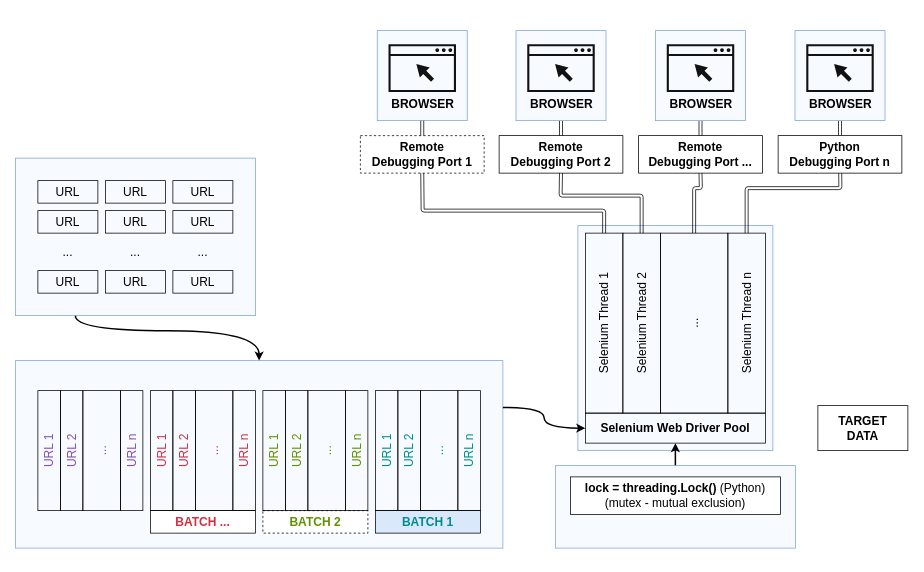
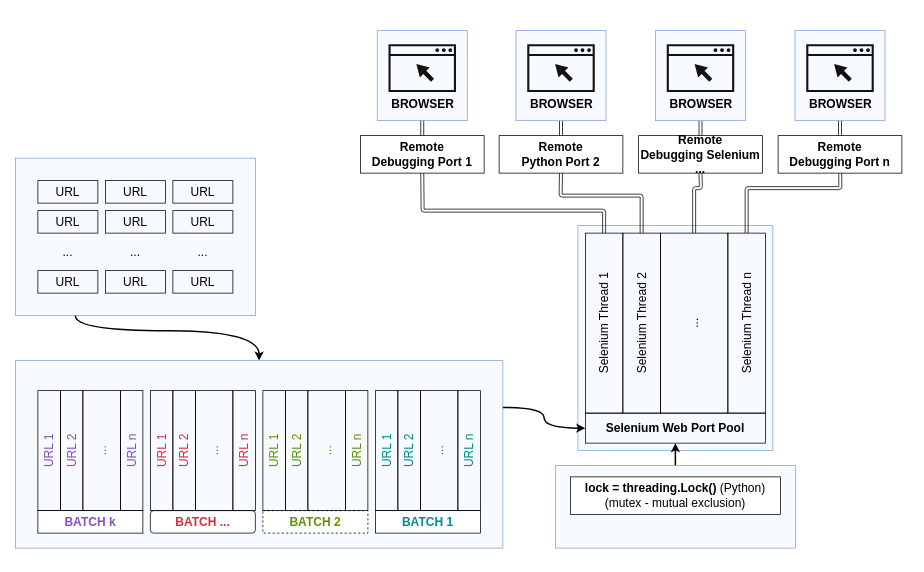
node "Remote Debugging Port 1": style dashed -> solid
node "Remote Debugging Port 2": label "Remote Debugging Port 2" -> "Remote Python Port 2"
node "Remote Debugging Port ...": label "Remote Debugging Port ..." -> "Remote Debugging Selenium ..."
node "Python Debugging Port n": label "Python Debugging Port n" -> "Remote Debugging Port n"
node "Selenium Web Driver Pool": label "Selenium Web Driver Pool" -> "Selenium Web Port Pool"
node "TARGET DATA": removed
node "BATCH k": added
node "BATCH ...": shape rectangle -> rounded rectangle
node "BATCH 1": fillcolor #dae8fc -> #ffffff
